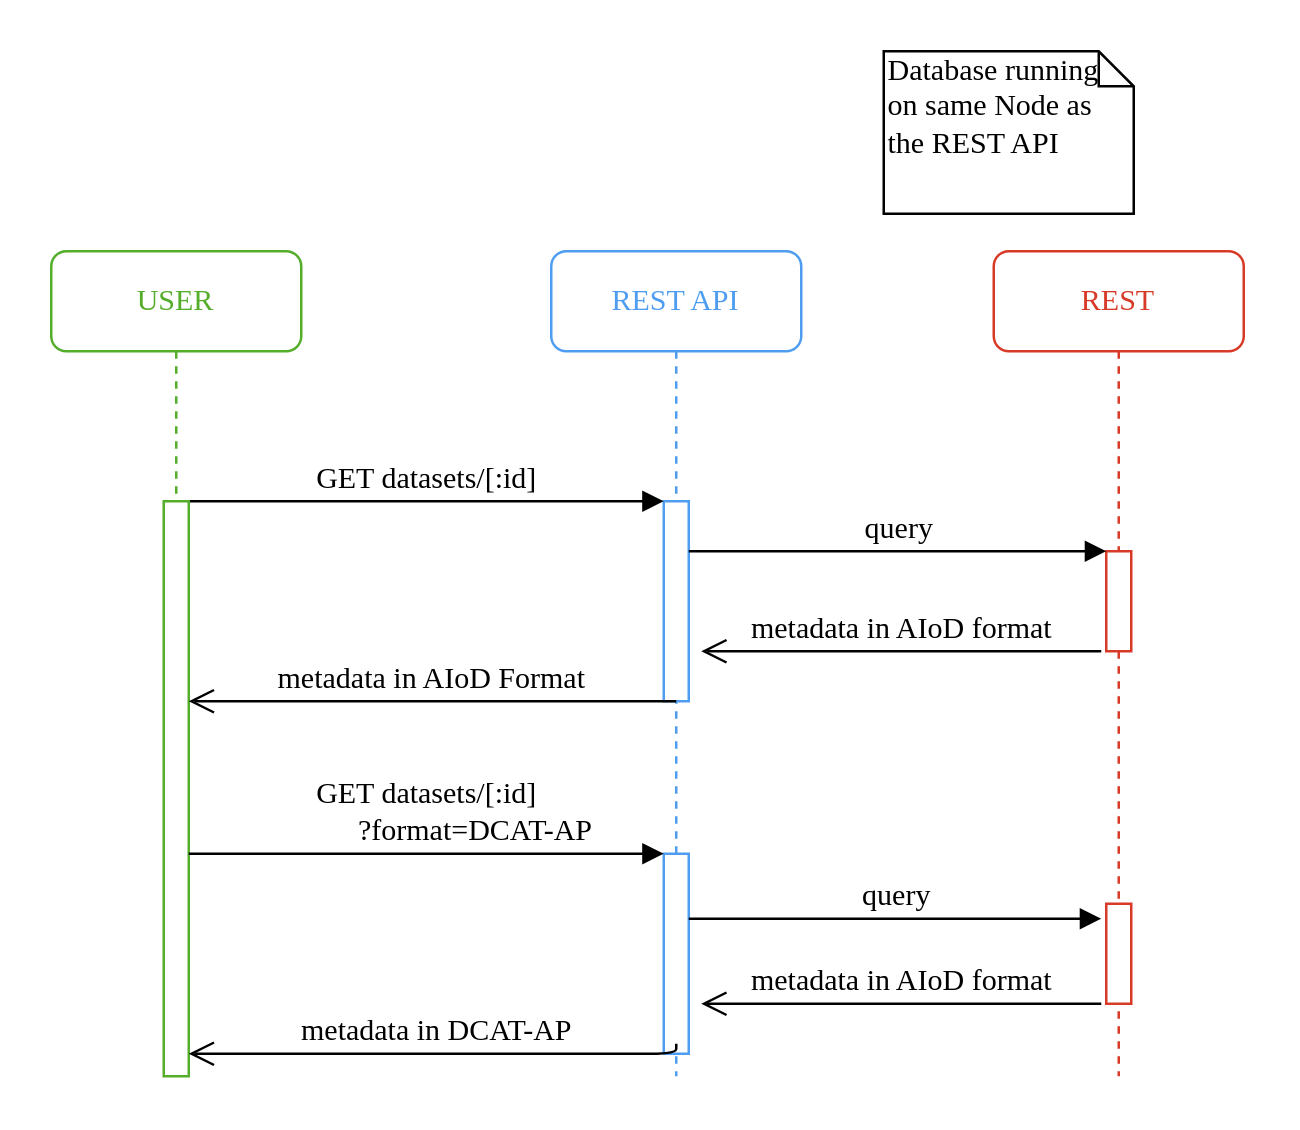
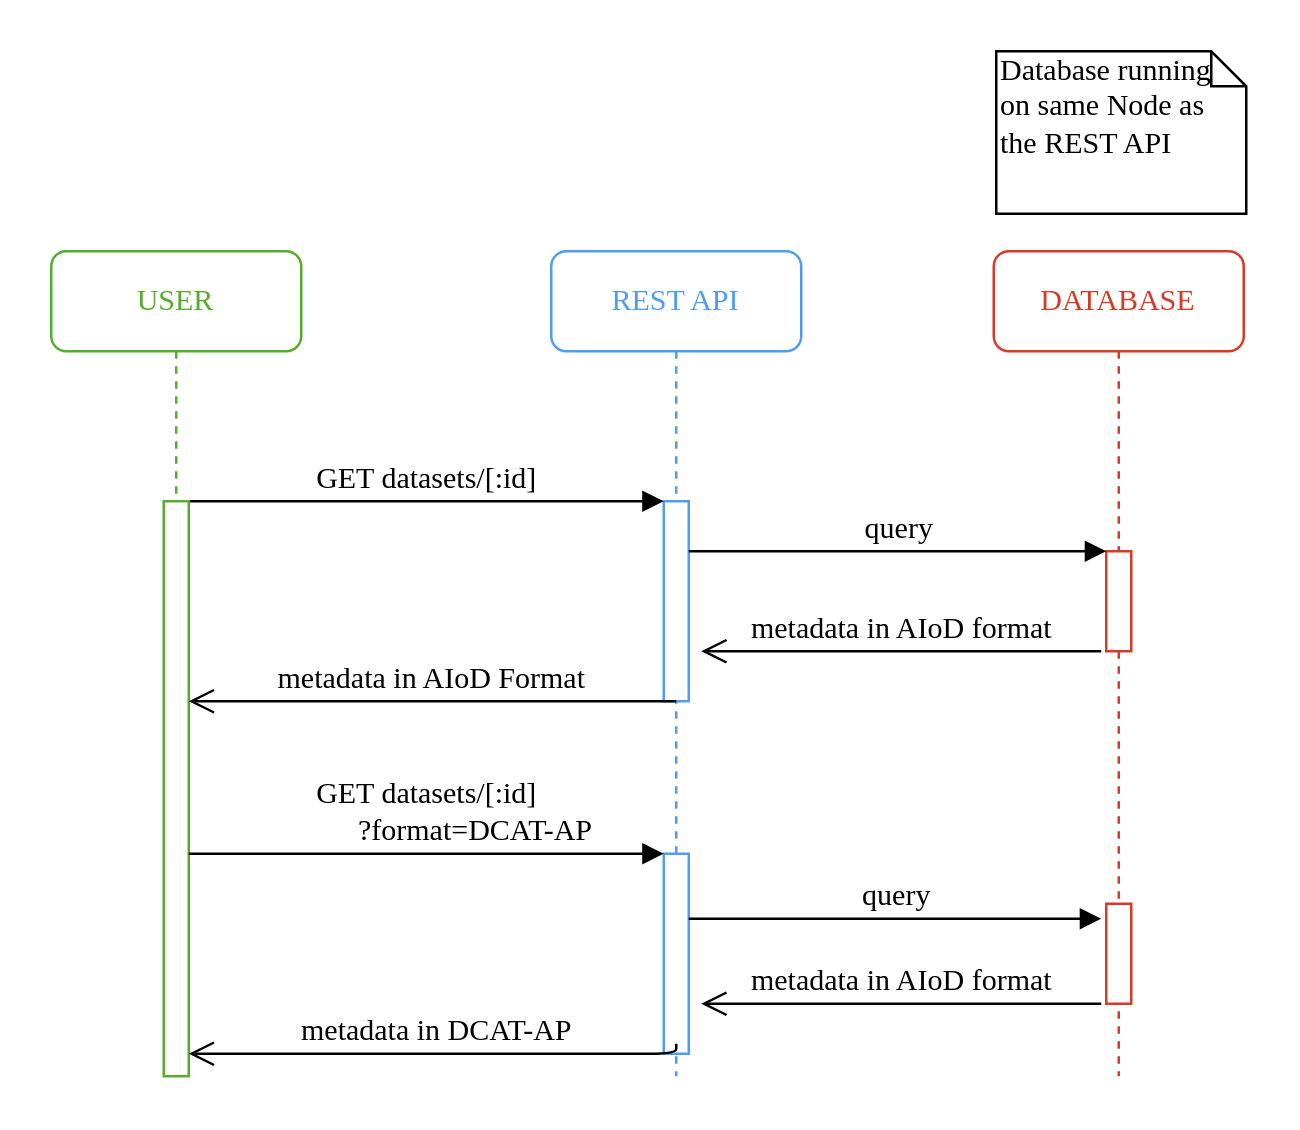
node "Database running on same Node as the REST API": moved (1009, 133) -> (1121, 133)
node "REST": label "REST" -> "DATABASE"
